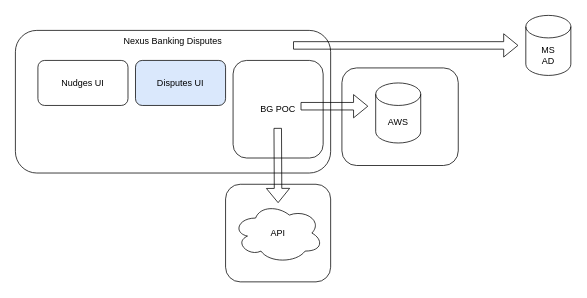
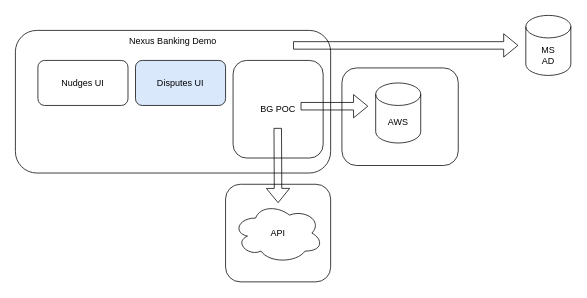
node "Nexus Banking Disputes": label "Nexus Banking Disputes" -> "Nexus Banking Demo"
